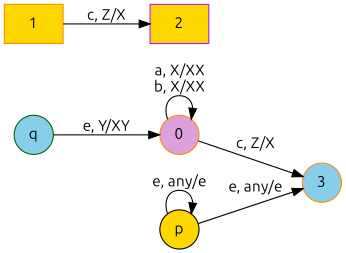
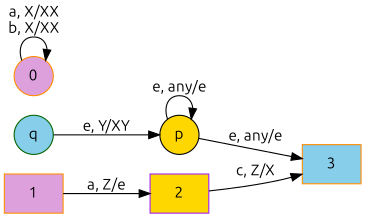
edge "1" -> "2": label "c, Z/X" -> "a, Z/e"
node "1": fillcolor gold -> plum
edge "q" -> "0": now "q" -> "p"
edge "0" -> "3": now "2" -> "3"
node "3": shape circle -> box
